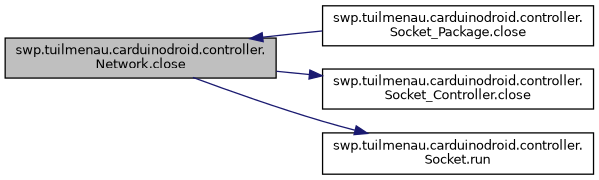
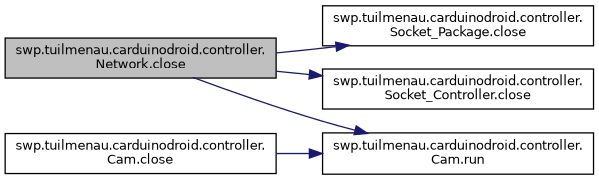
edge "swp.tuilmenau.carduinodroid.controller. Socket_Package.close" -> "swp.tuilmenau.carduinodroid.controller. Network.close": reversed
node "swp.tuilmenau.carduinodroid.controller. Cam.close": added
node "swp.tuilmenau.carduinodroid.controller. Socket.run": label "swp.tuilmenau.carduinodroid.controller. Socket.run" -> "swp.tuilmenau.carduinodroid.controller. Cam.run"
